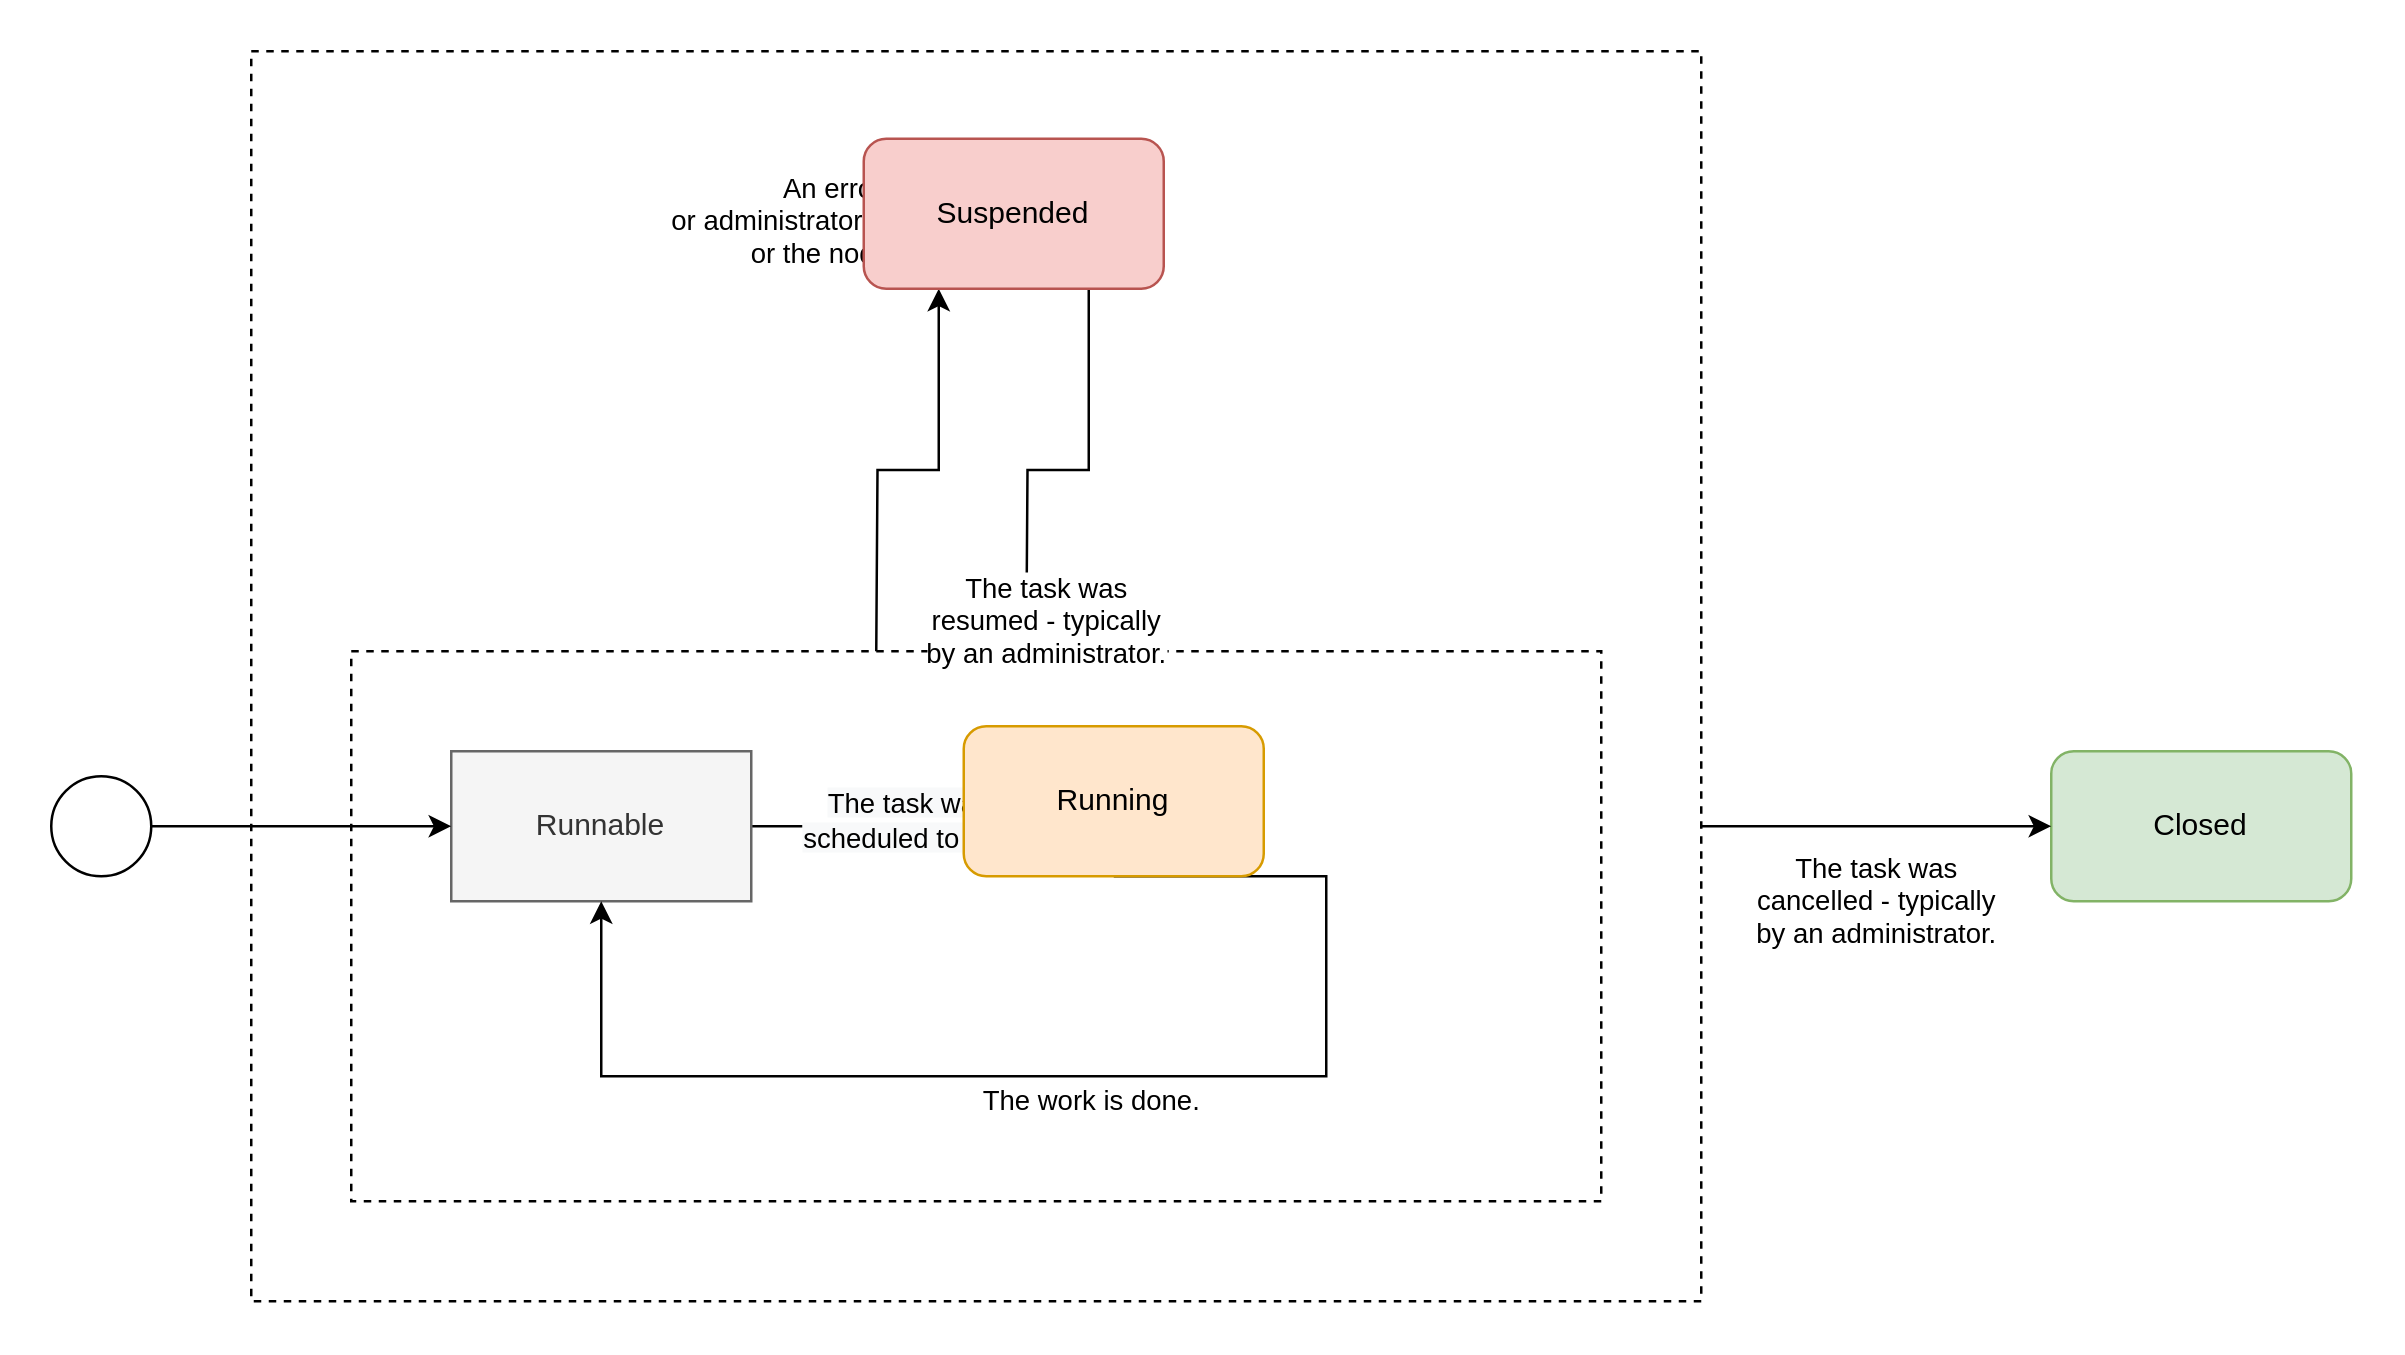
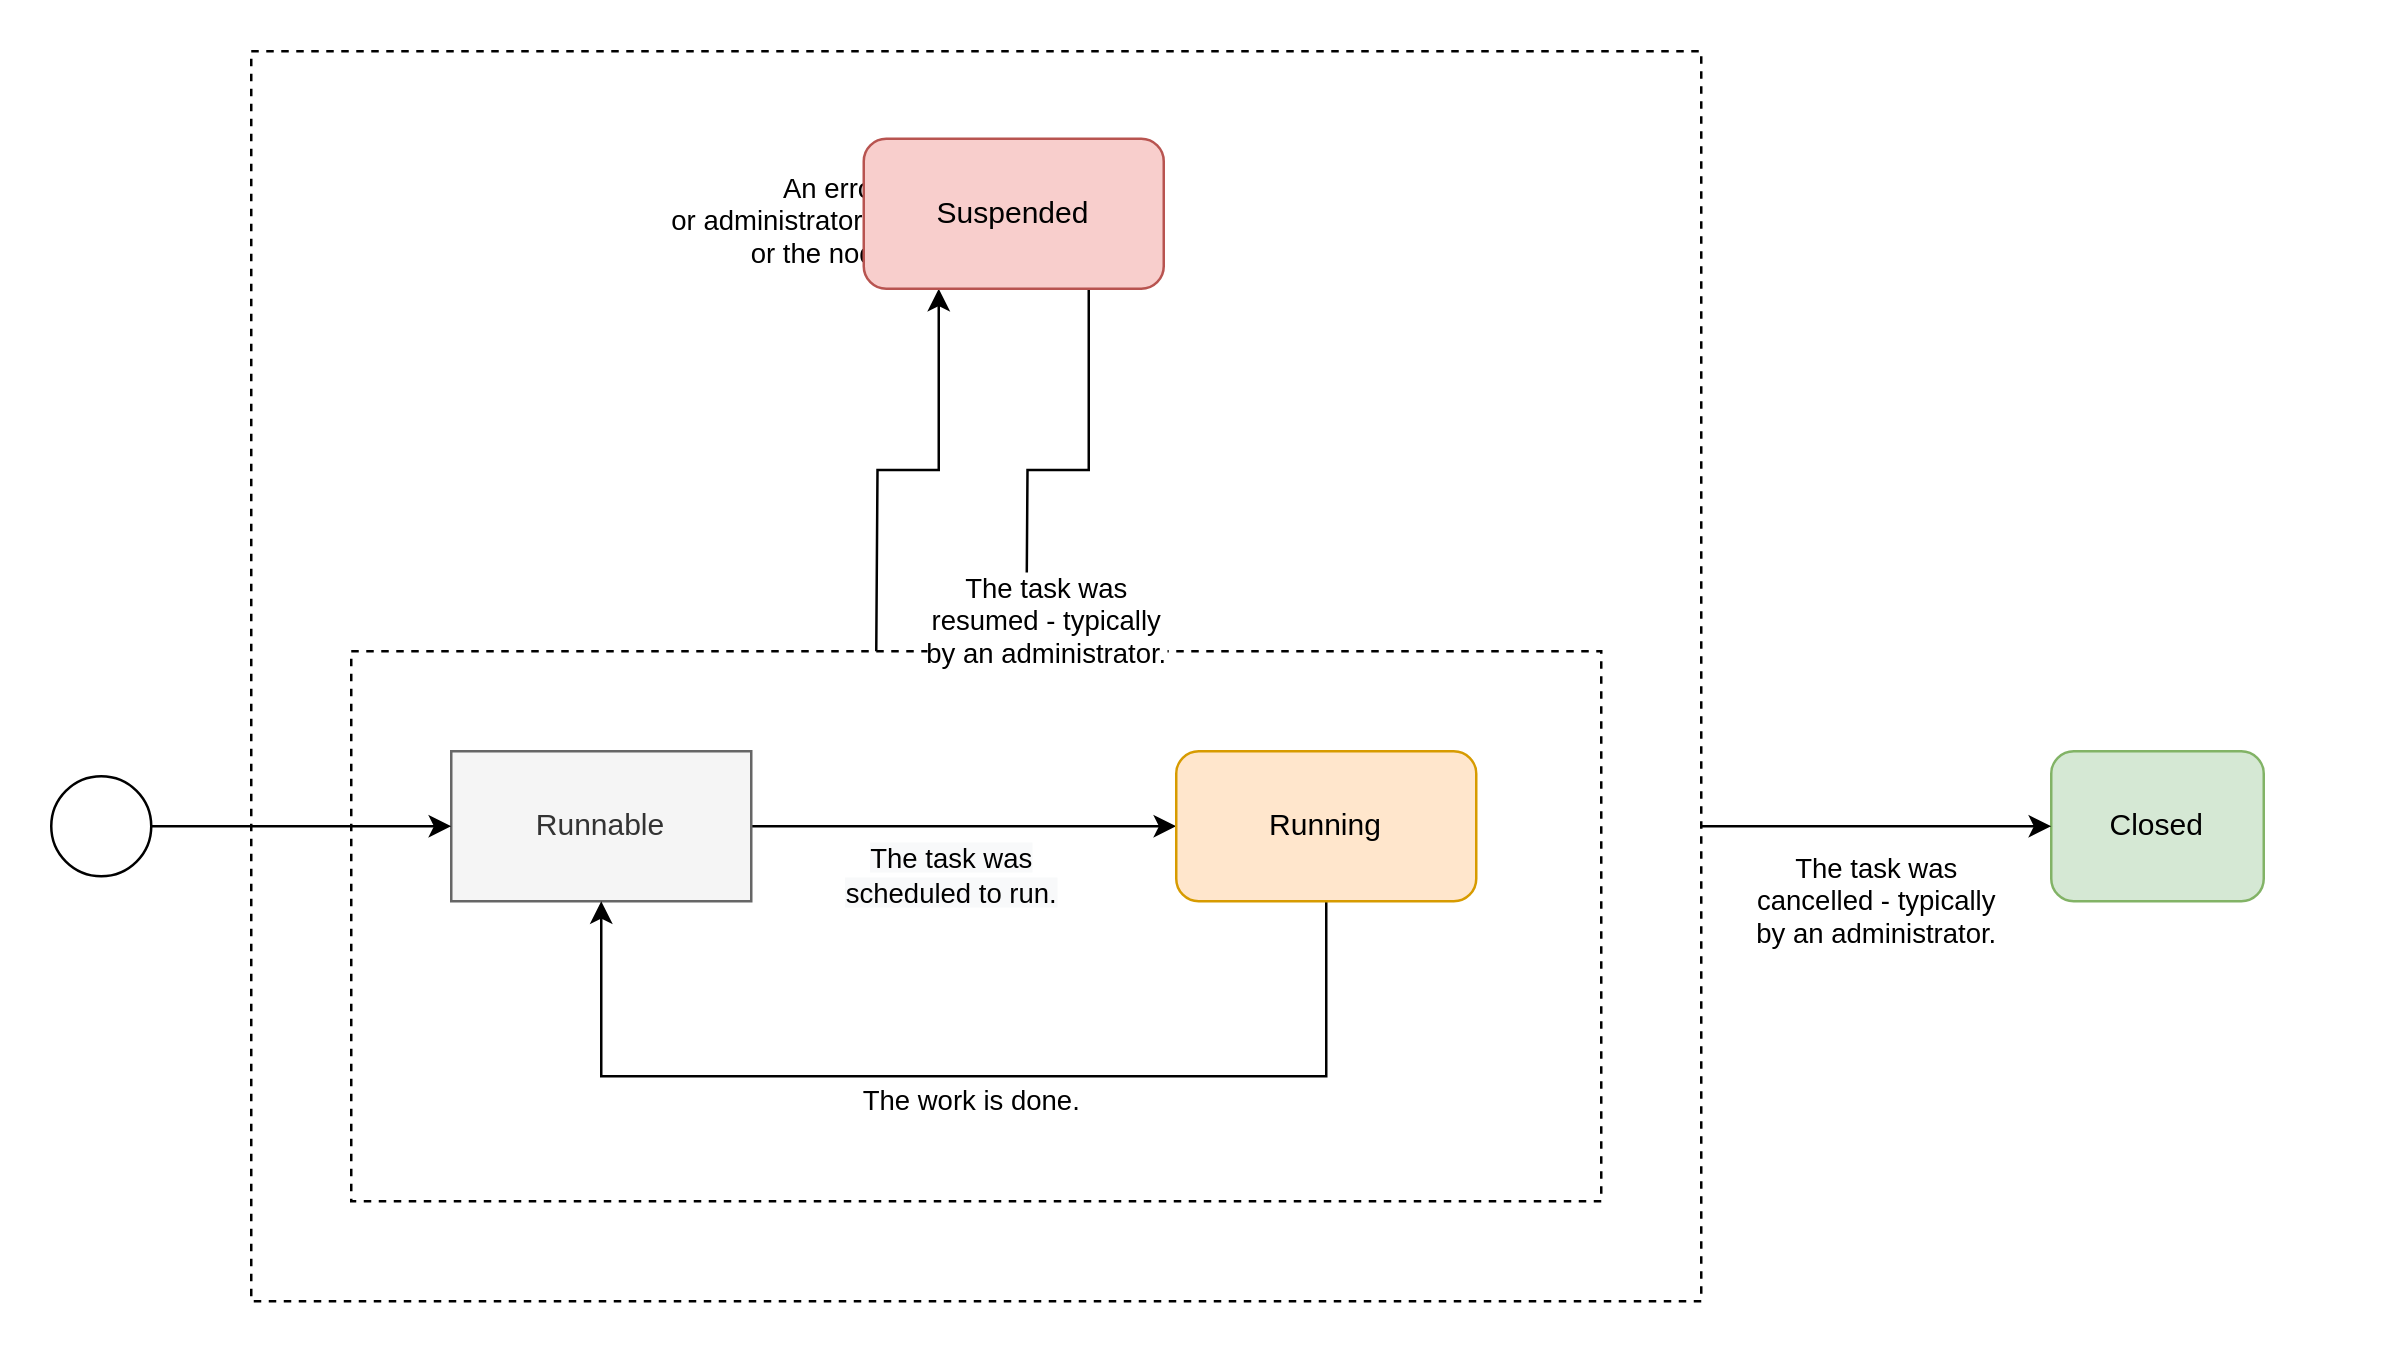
node "Running": moved (1114, 801) -> (1326, 826)
node "Closed": size 300x150 -> 213x150
